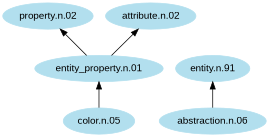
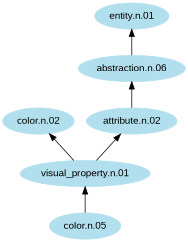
node "property.n.02": label "property.n.02" -> "color.n.02"
node "entity_property.n.01": label "entity_property.n.01" -> "visual_property.n.01"
node "entity.n.91": label "entity.n.91" -> "entity.n.01"
edge "attribute.n.02" -> "abstraction.n.06": added
